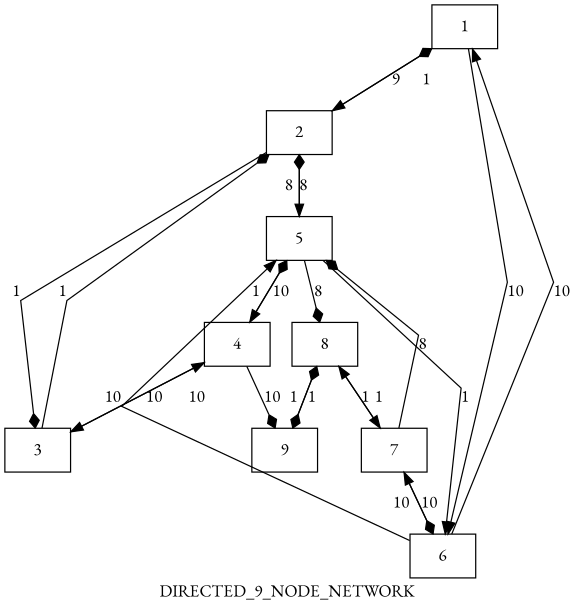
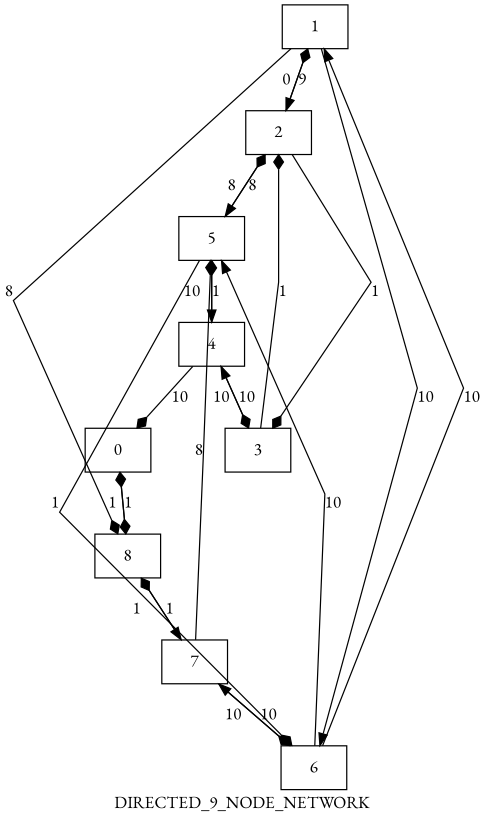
edge "2" -> "1": label "1" -> "0"
edge "5" -> "8": now "1" -> "8"
edge "5" -> "6": arrowhead normal -> diamond
edge "4" -> "3": arrowhead normal -> diamond
edge "7" -> "8": arrowhead normal -> diamond
node "9": label "9" -> "0"
